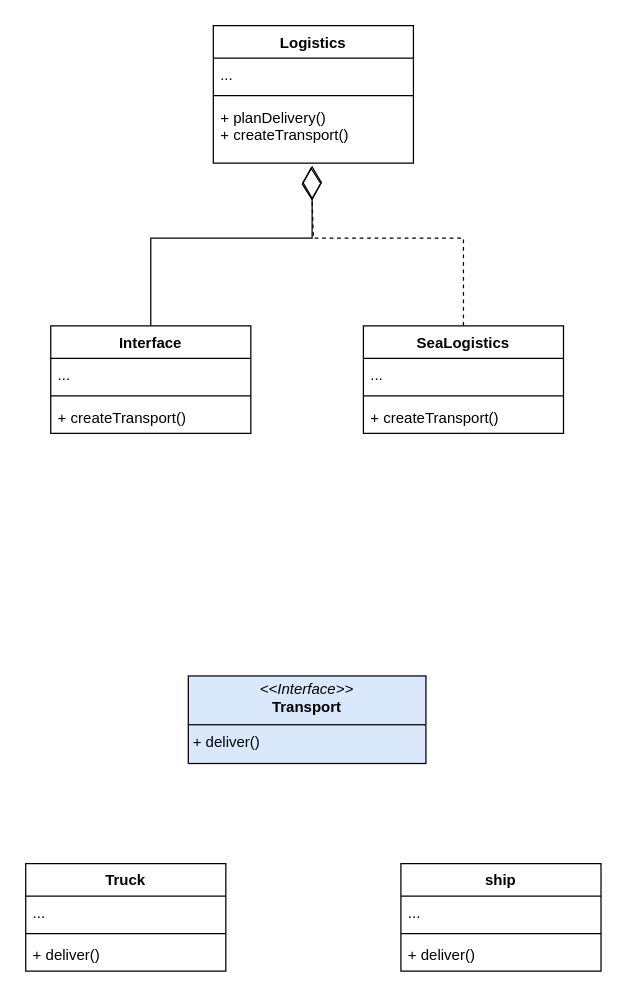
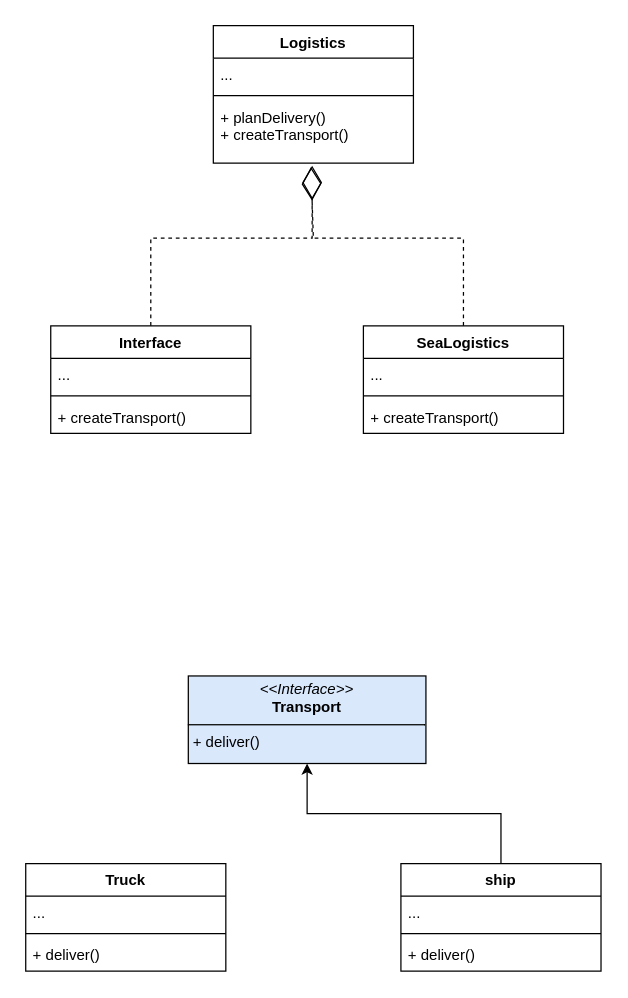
edge "Interface" -> "+ planDelivery() + createTransport()": style solid -> dashed
edge "ship" -> "<<Interface>> Transport + deliver()": added
